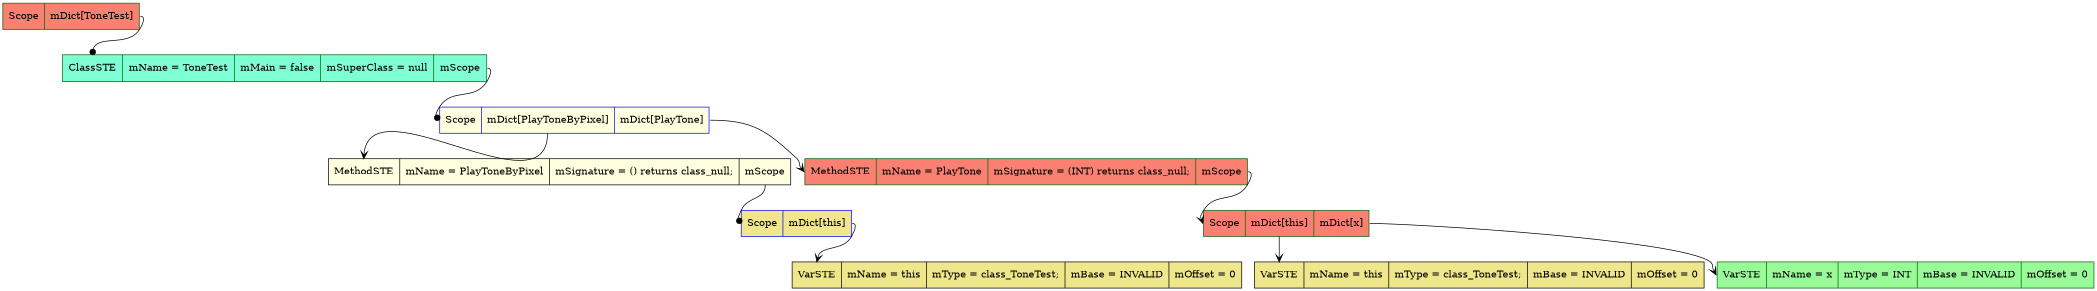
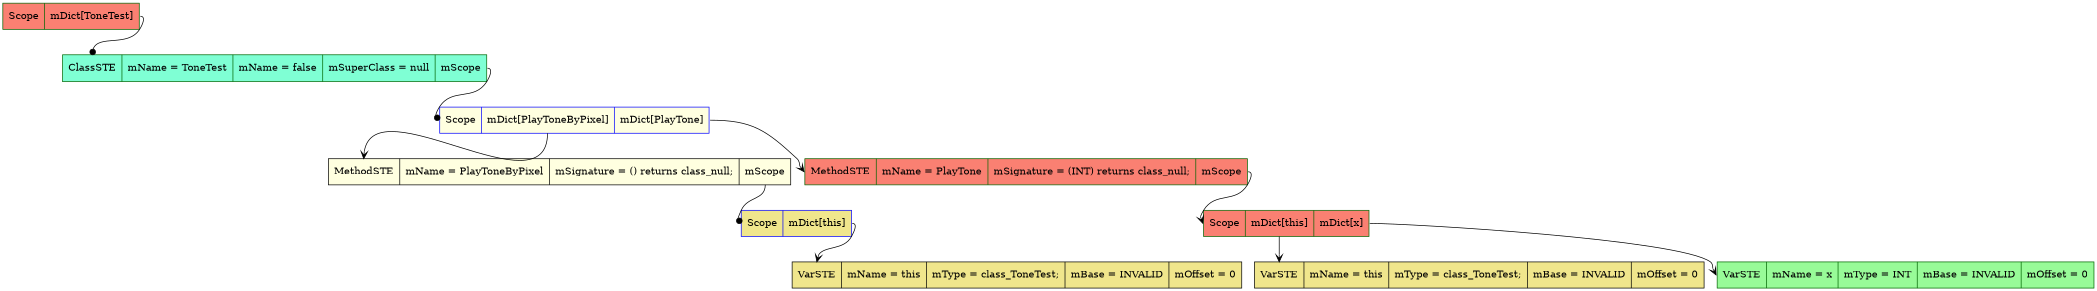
node "ClassSTE": text "mMain = false" -> "mName = false"
